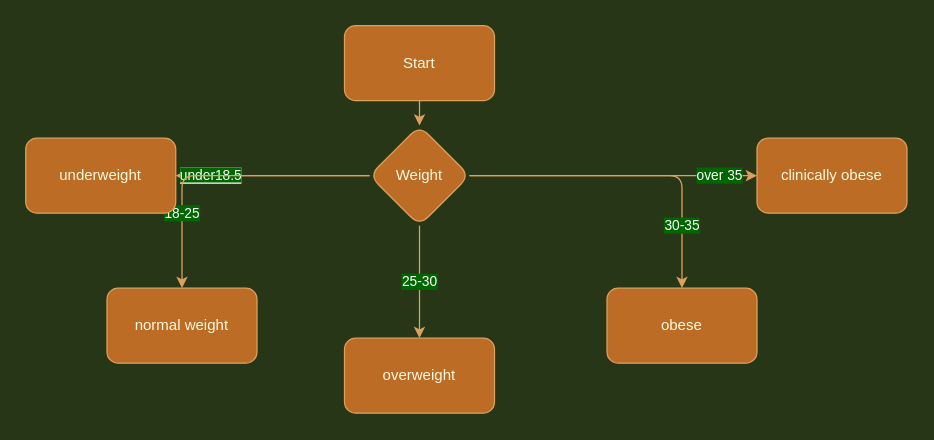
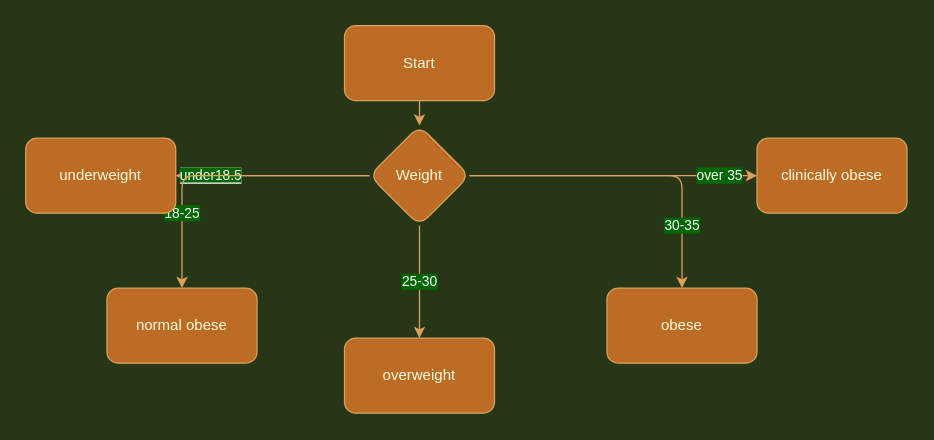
node "normal weight": label "normal weight" -> "normal obese"
